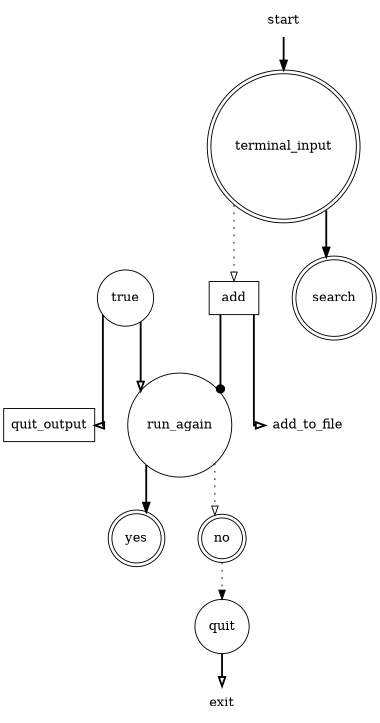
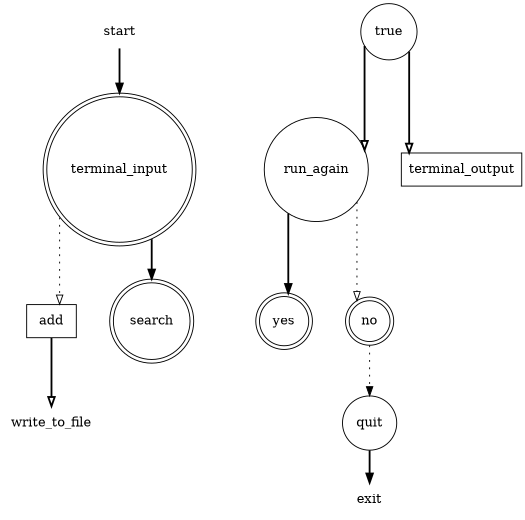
edge "add" -> "run_again": removed
node "quit_output": label "quit_output" -> "terminal_output"
node "add_to_file": label "add_to_file" -> "write_to_file"
edge "quit" -> "exit": arrowhead onormal -> normal
